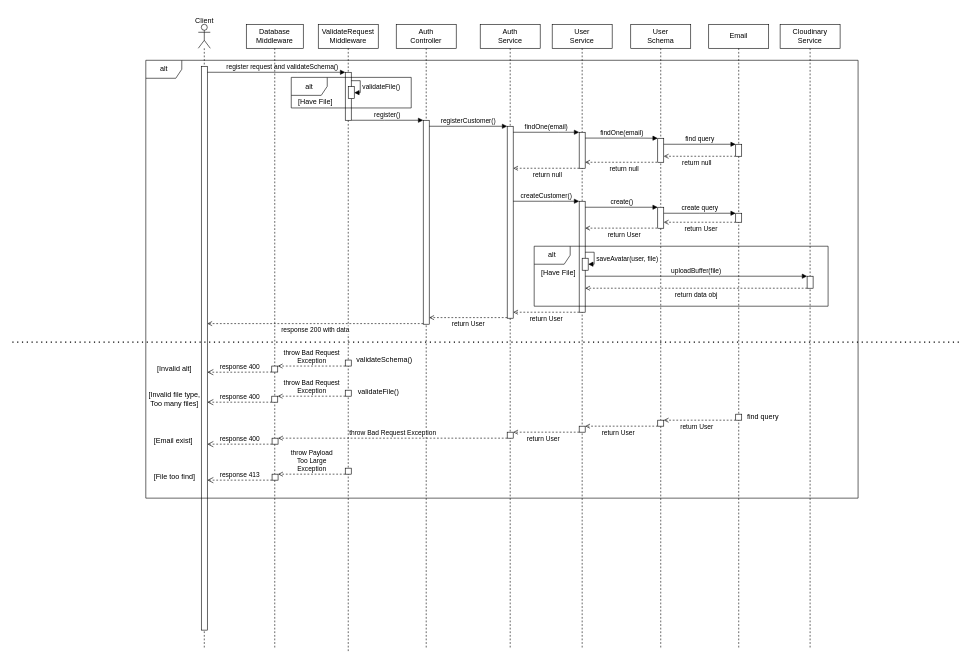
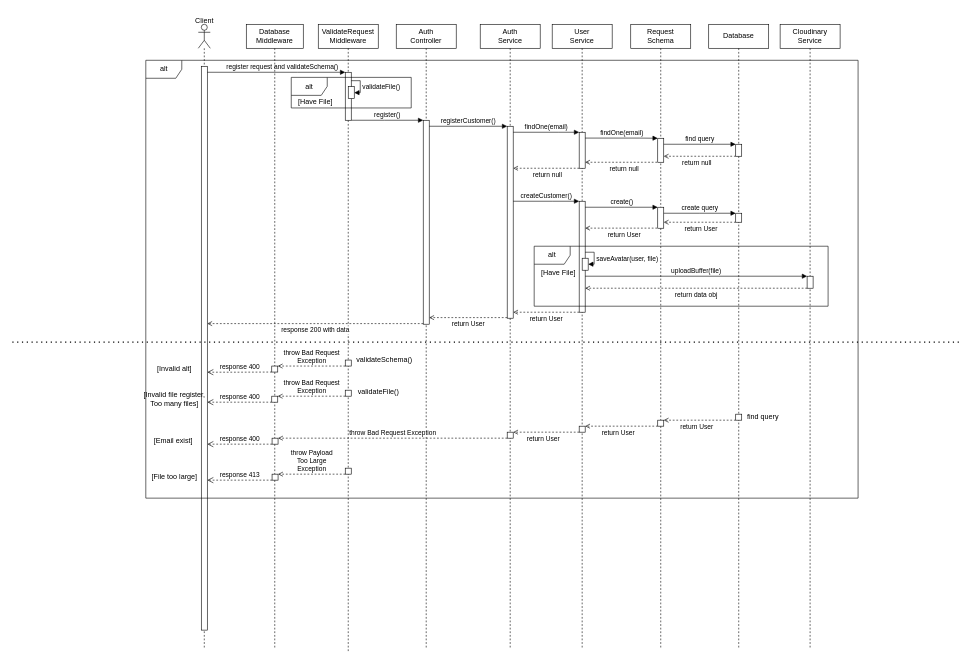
node "User Schema": label "User Schema" -> "Request Schema"
node "Email": label "Email" -> "Database"
node "[Invalid file type, Too many files]": label "[Invalid file type, Too many files]" -> "[Invalid file register, Too many files]"
node "[File too find]": label "[File too find]" -> "[File too large]"
